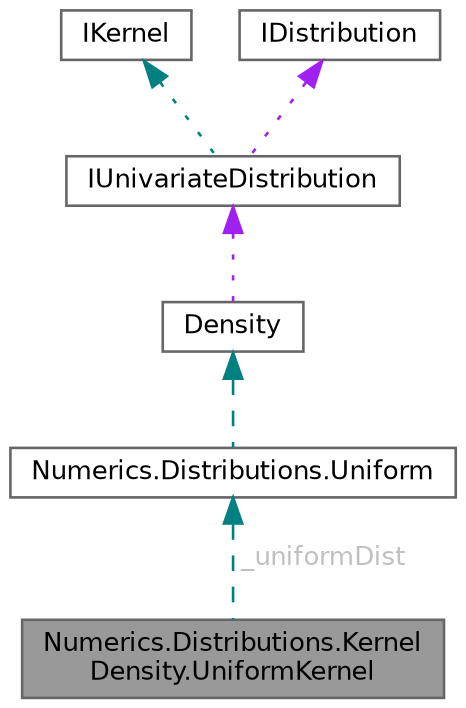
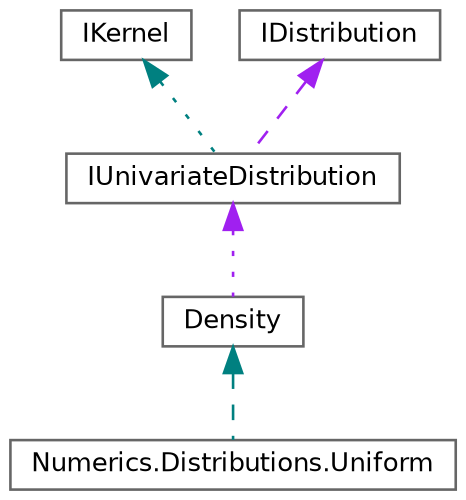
edge "IUnivariateDistribution" -> "IDistribution": style dotted -> dashed
node "Numerics.Distributions.Kernel Density.UniformKernel": removed
